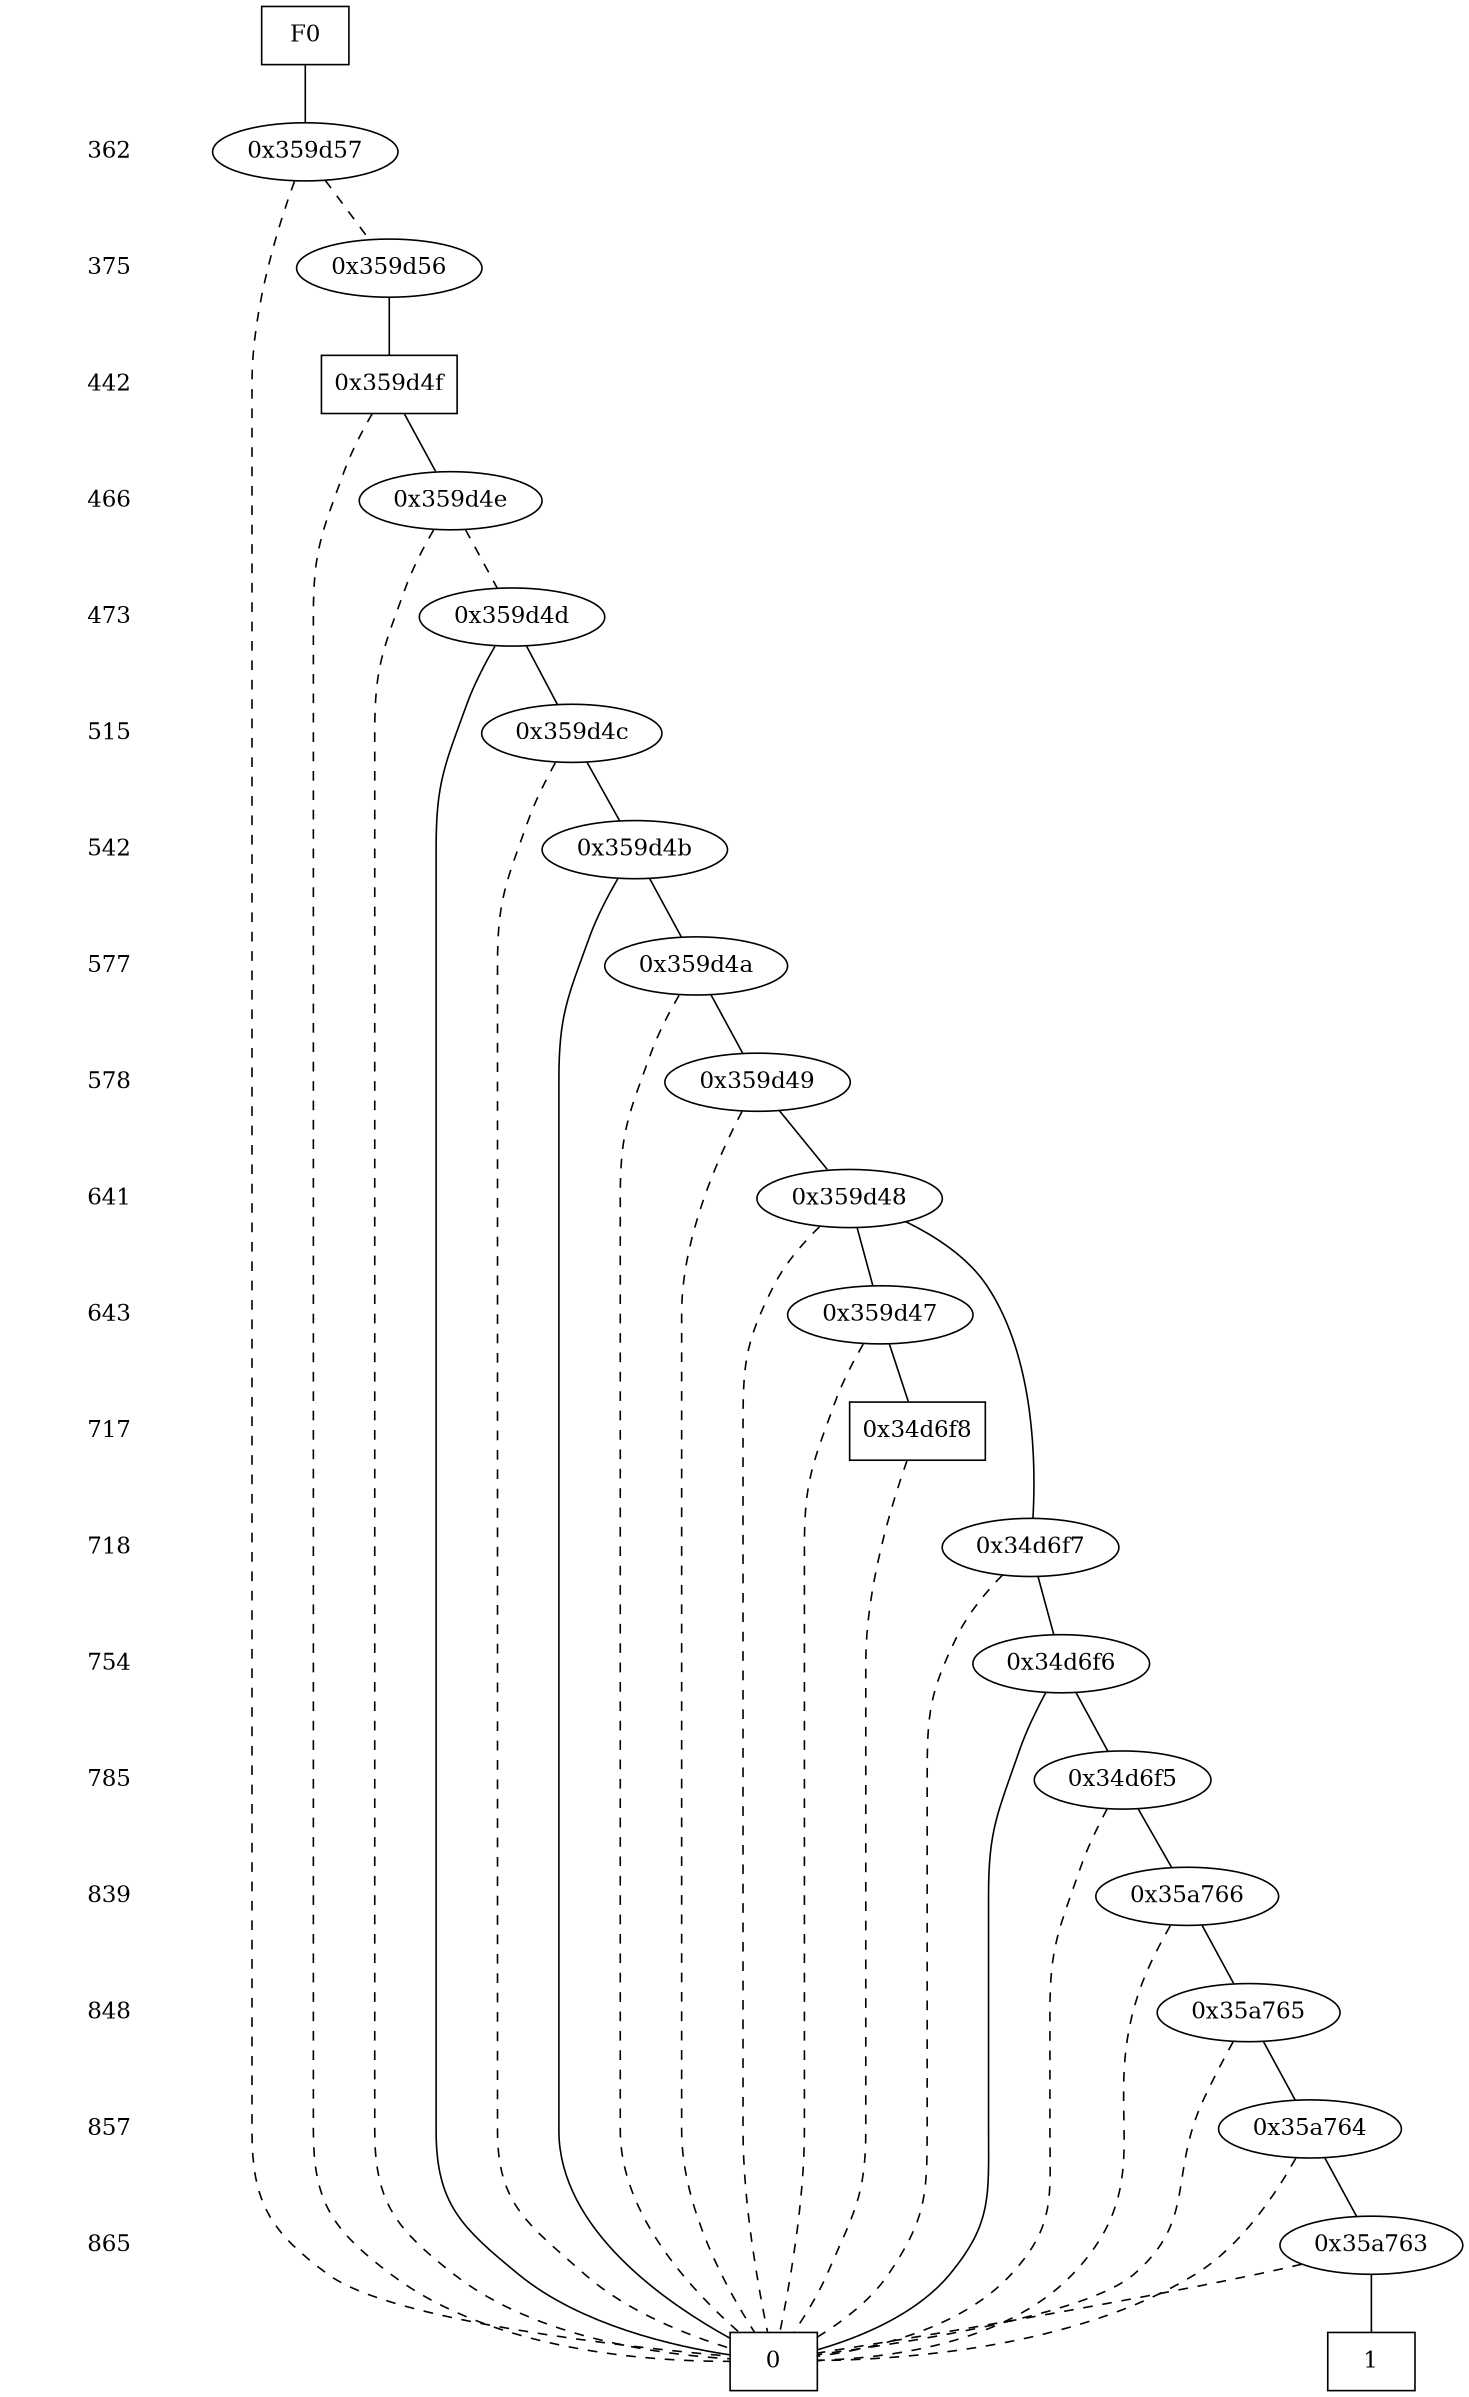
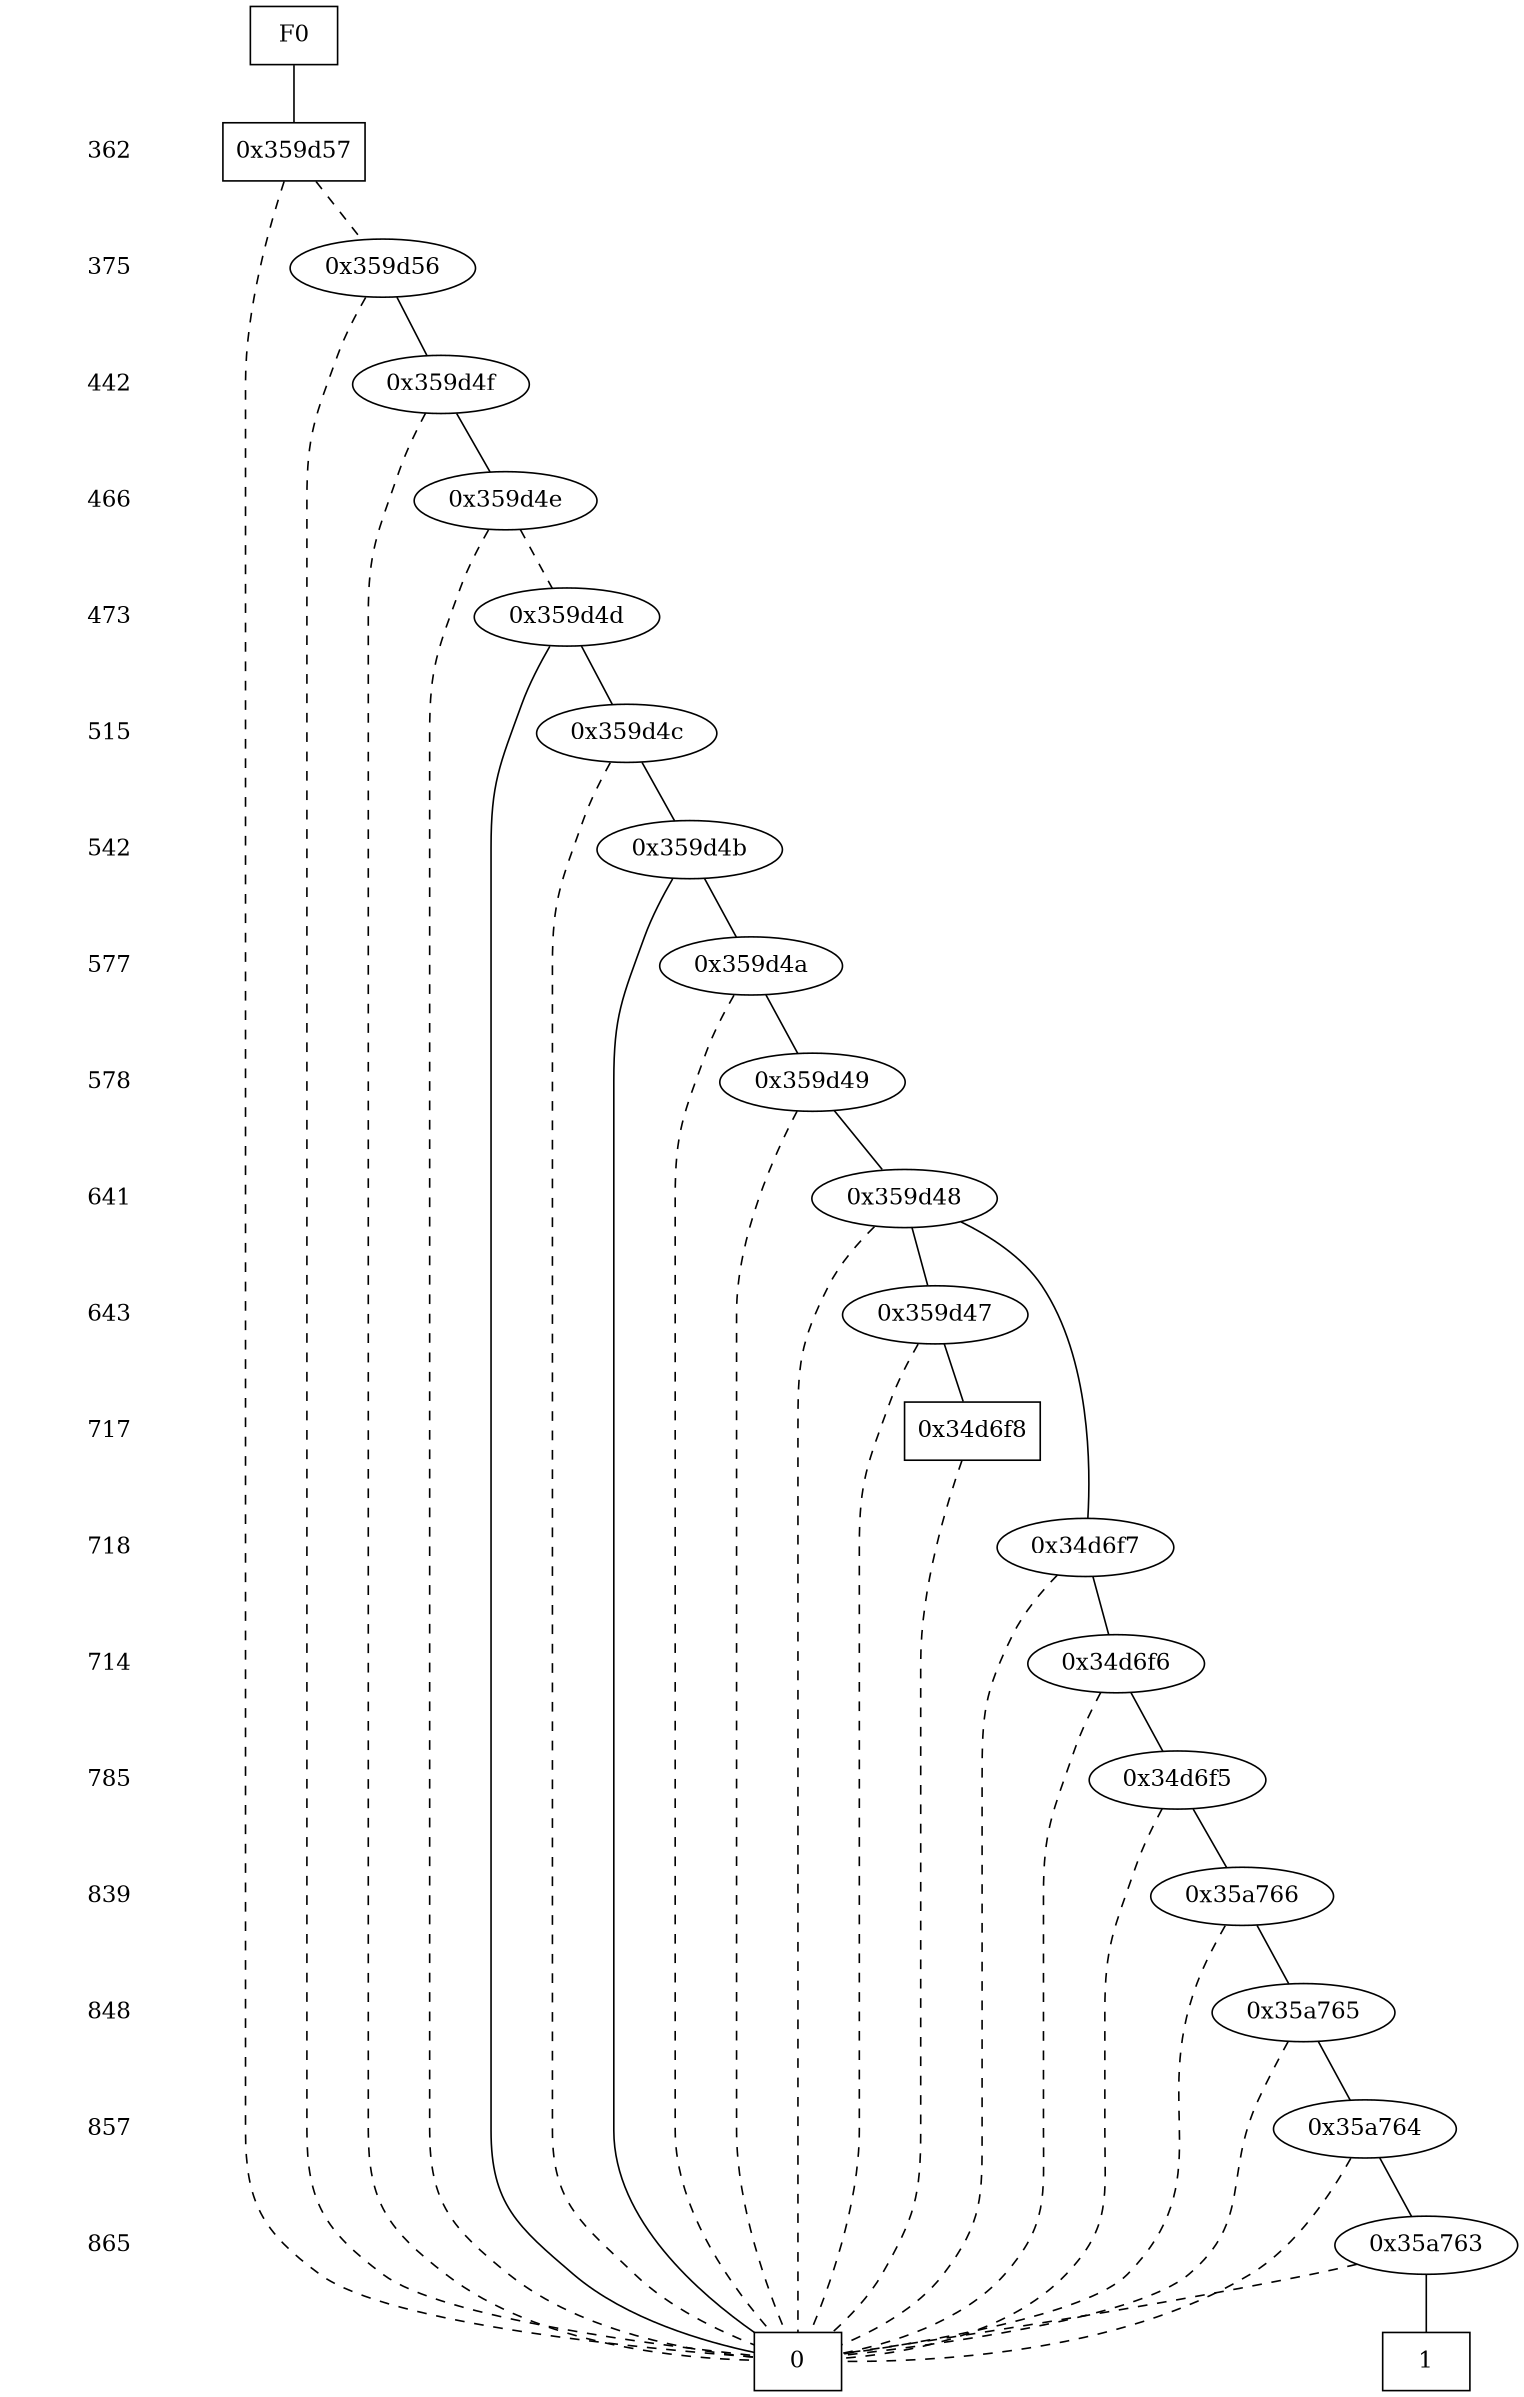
node "0x359d57": shape ellipse -> box
node "0x359d4f": shape box -> ellipse
edge "0x359d56" -- "0": added
node "754": label "754" -> "714"
edge "0x34d6f6" -- "0": style solid -> dashed
